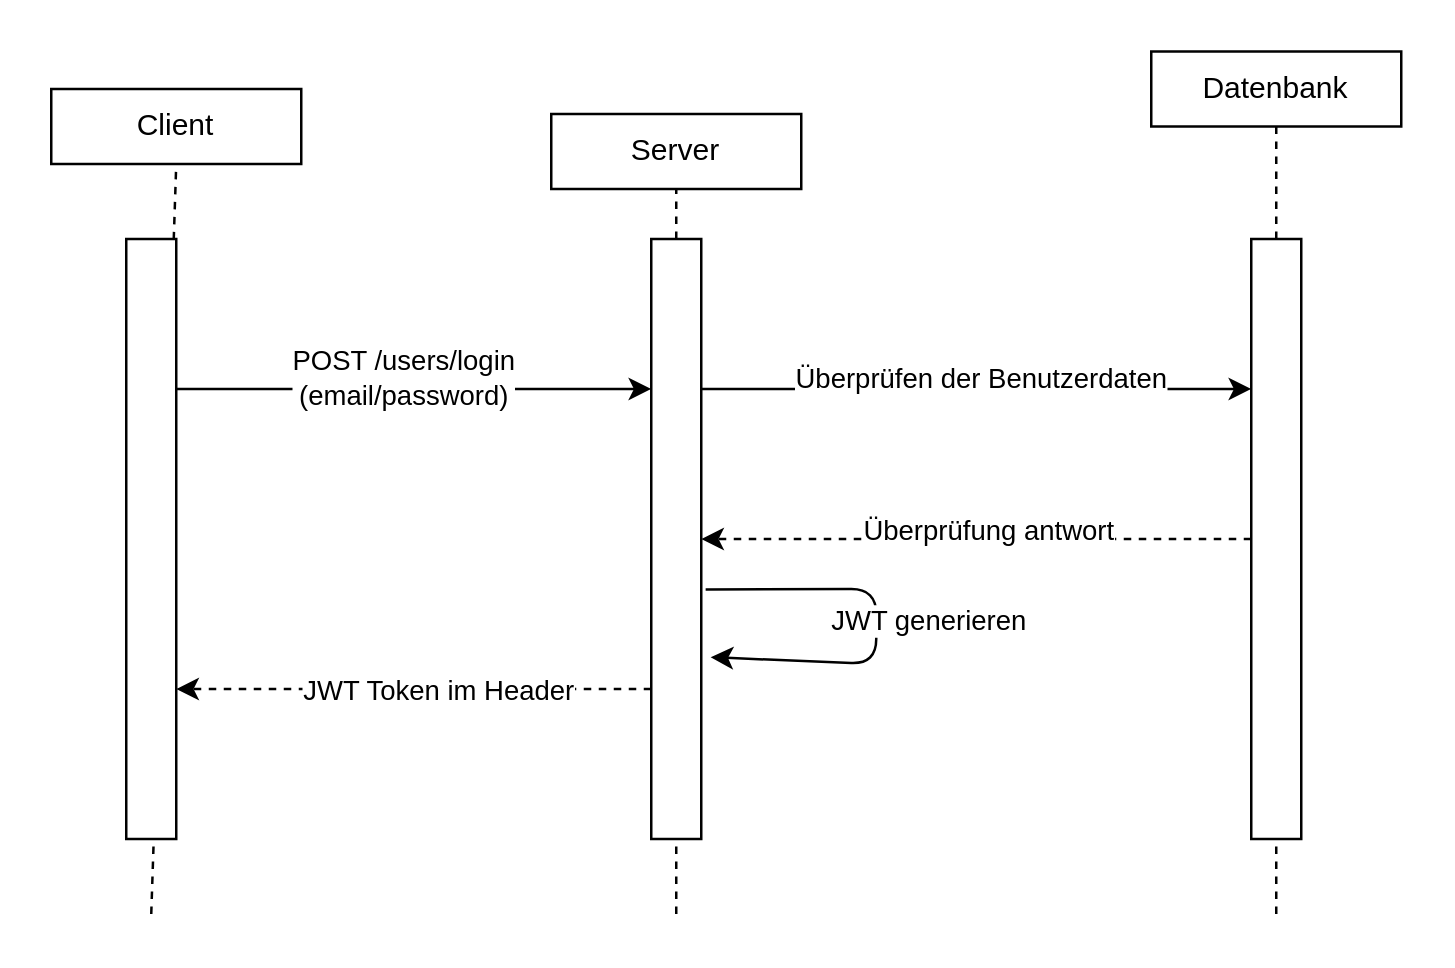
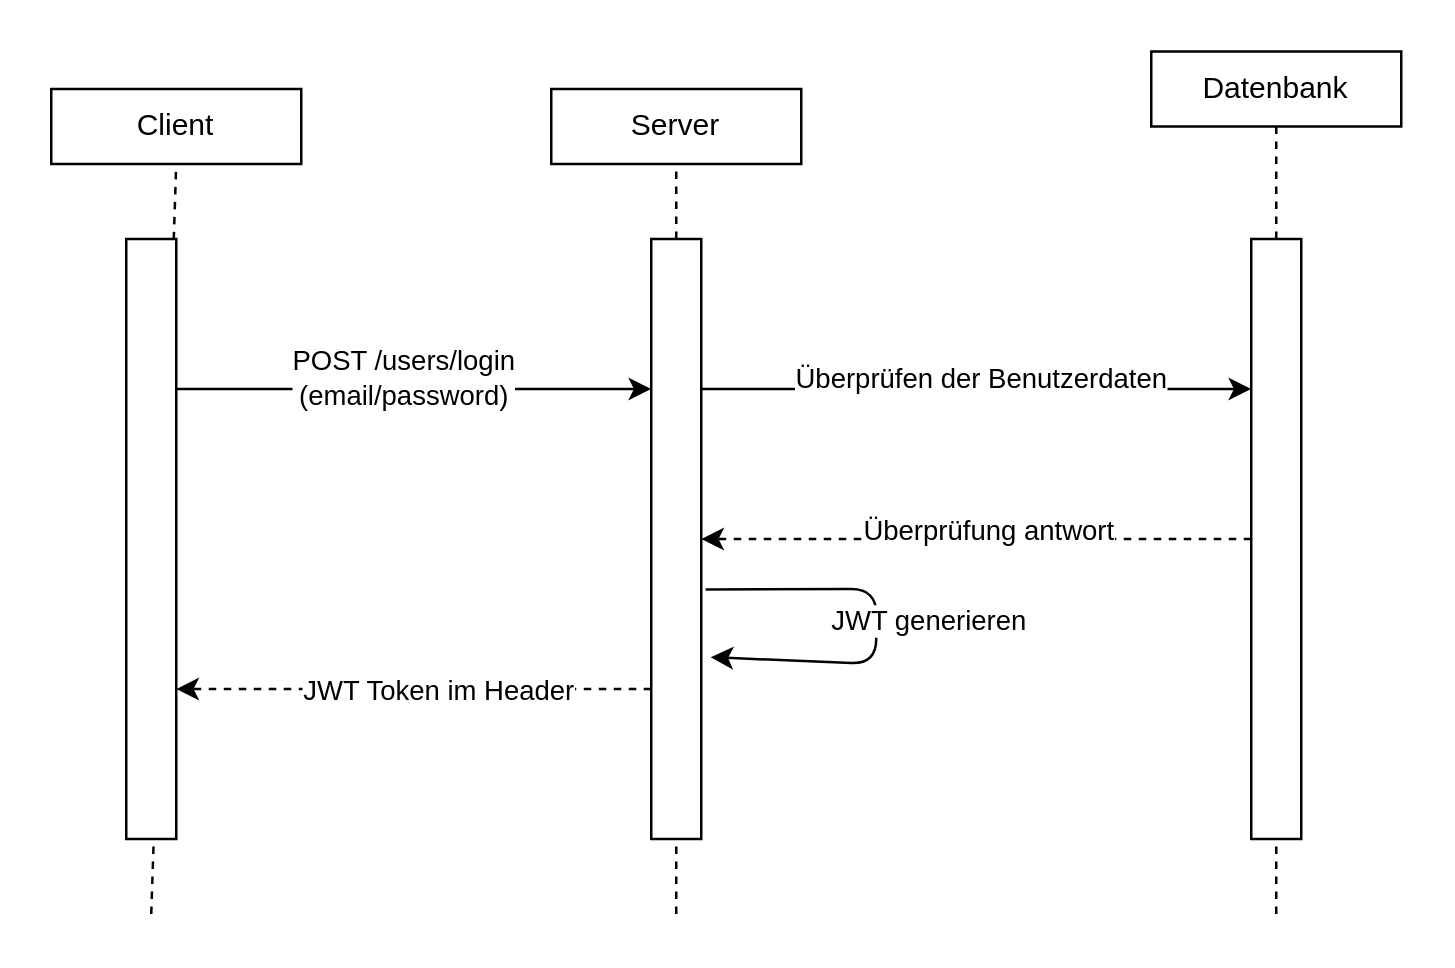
node "Server": moved (676, 151) -> (676, 126)
